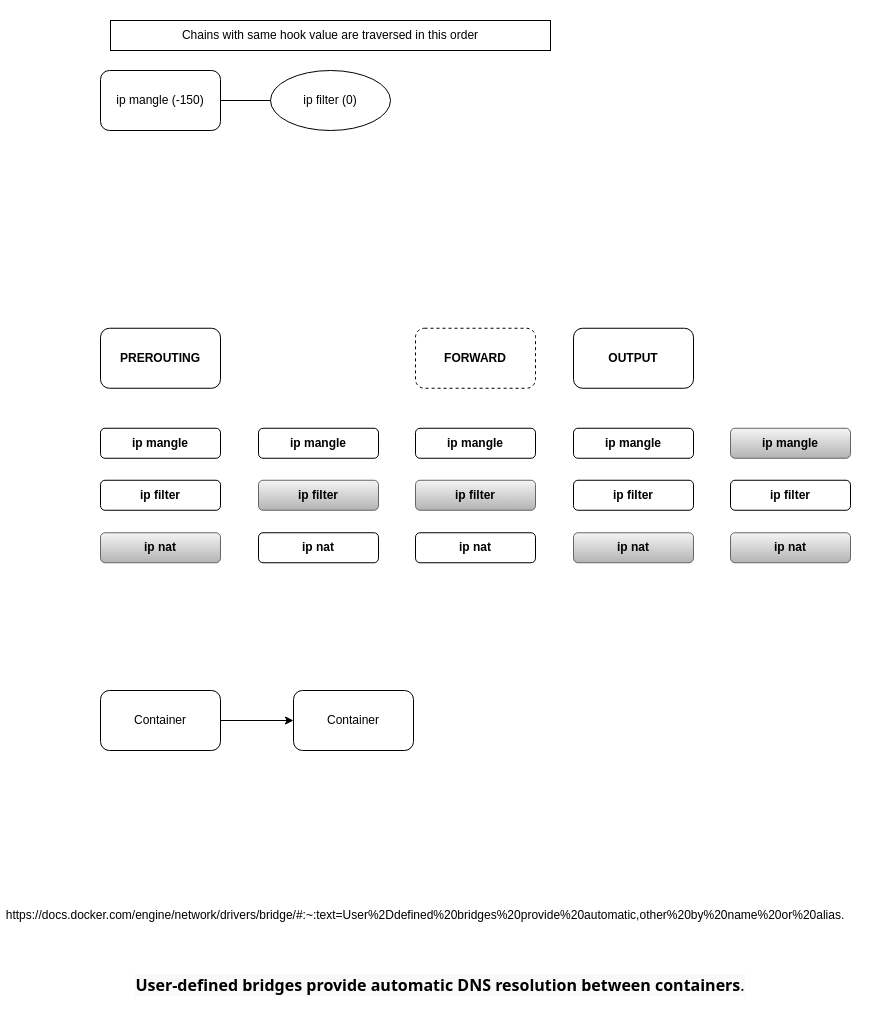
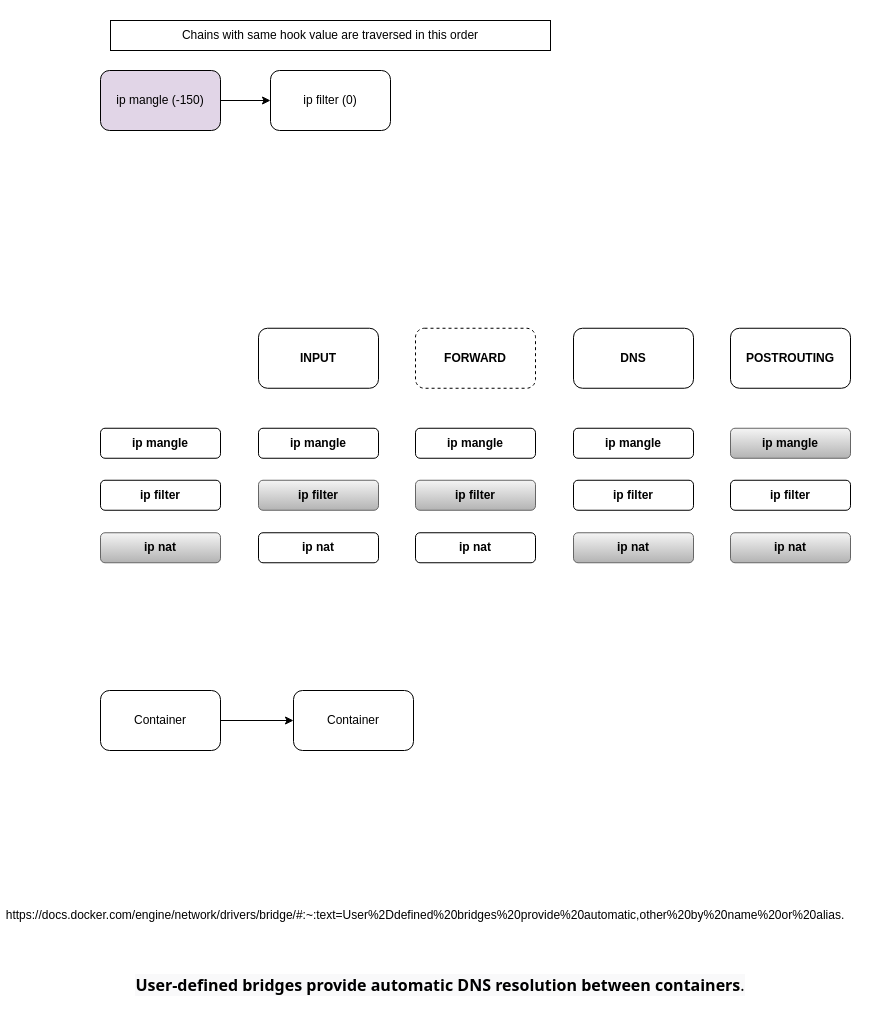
node "ip mangle (-150)": fillcolor #ffffff -> #e1d5e7
edge "ip mangle (-150)" -- "ip filter (0)": arrowhead none -> classic
node "ip filter (0)": shape ellipse -> rounded rectangle
node "PREROUTING": removed
node "INPUT": added
node "POSTROUTING": added
node "OUTPUT": label "OUTPUT" -> "DNS"
